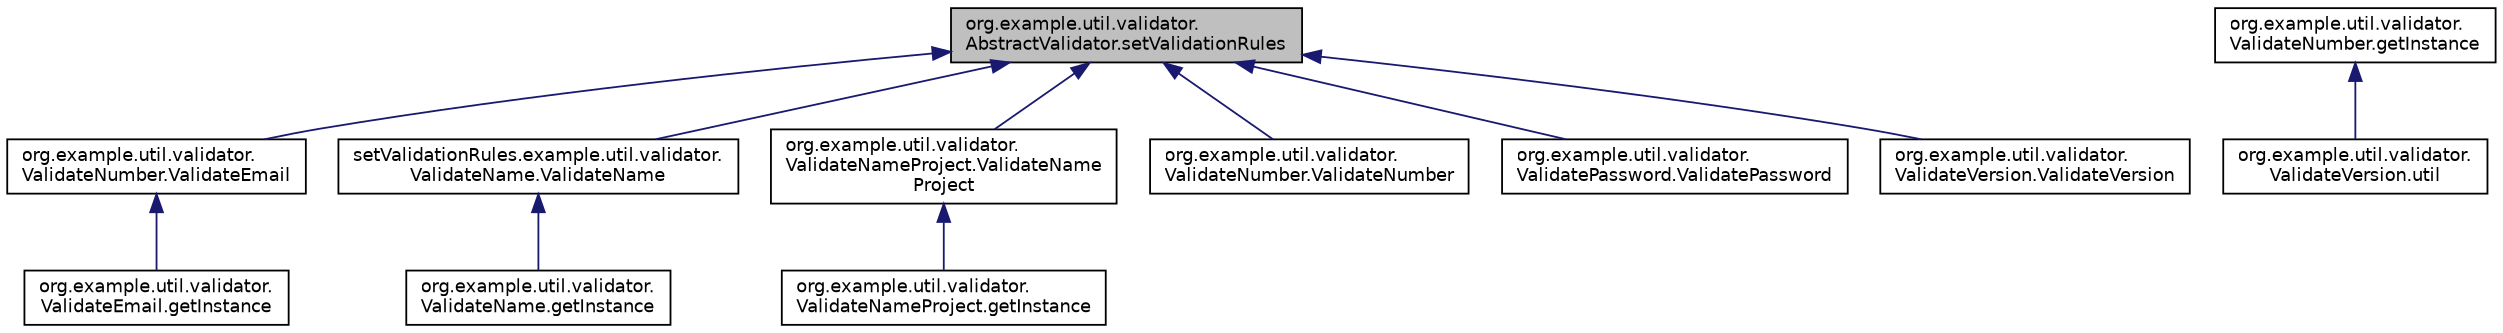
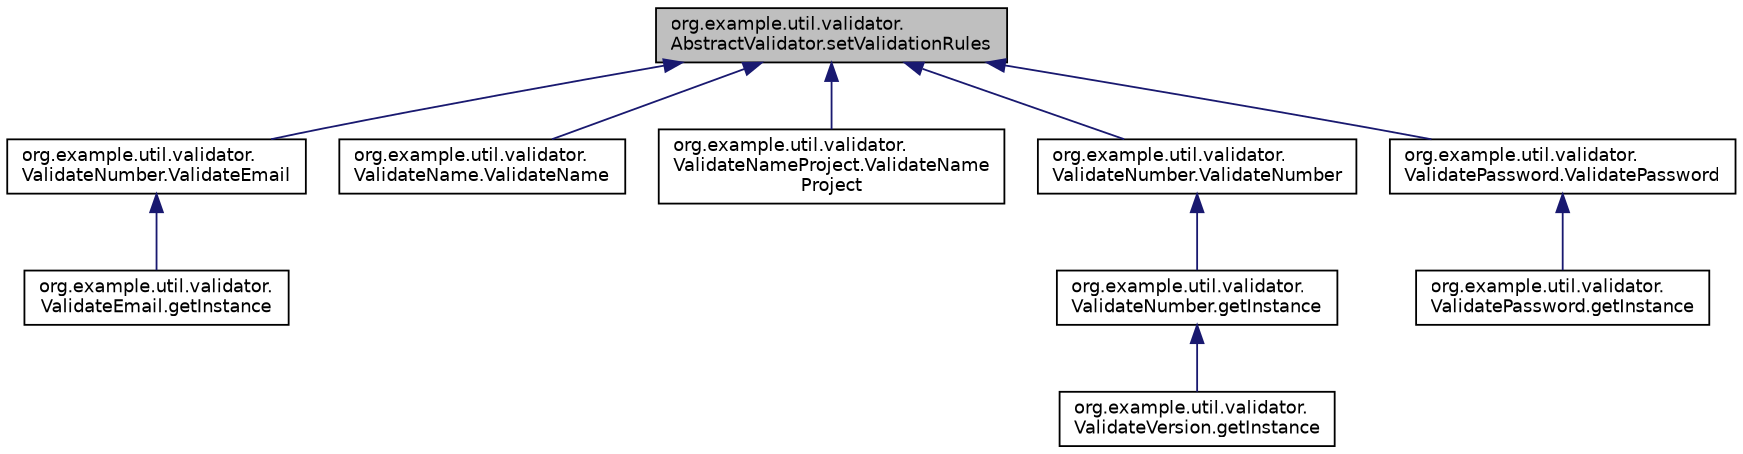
node "setValidationRules.example.util.validator. ValidateName.ValidateName": label "setValidationRules.example.util.validator. ValidateName.ValidateName" -> "org.example.util.validator. ValidateName.ValidateName"
node "org.example.util.validator. ValidateVersion.ValidateVersion": removed
node "org.example.util.validator. ValidateVersion.util": label "org.example.util.validator. ValidateVersion.util" -> "org.example.util.validator. ValidateVersion.getInstance"
edge "org.example.util.validator. ValidateNumber.getInstance" -> "org.example.util.validator. ValidateNumber.ValidateNumber": added
node "org.example.util.validator. ValidateName.getInstance": removed
node "org.example.util.validator. ValidateNameProject.getInstance": removed
node "org.example.util.validator. ValidatePassword.getInstance": added
